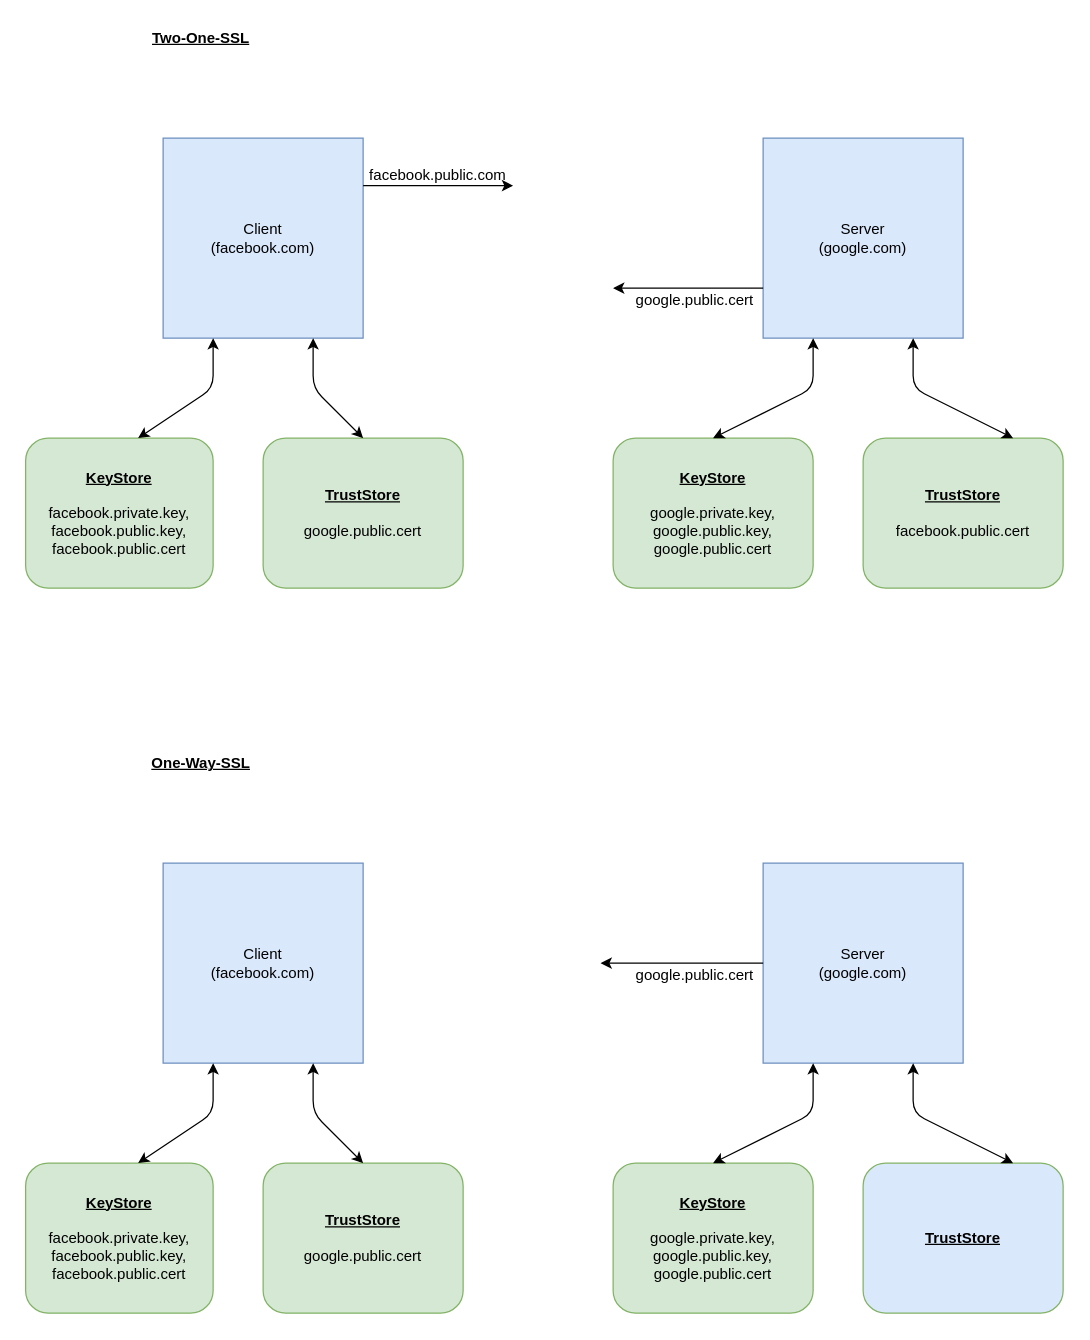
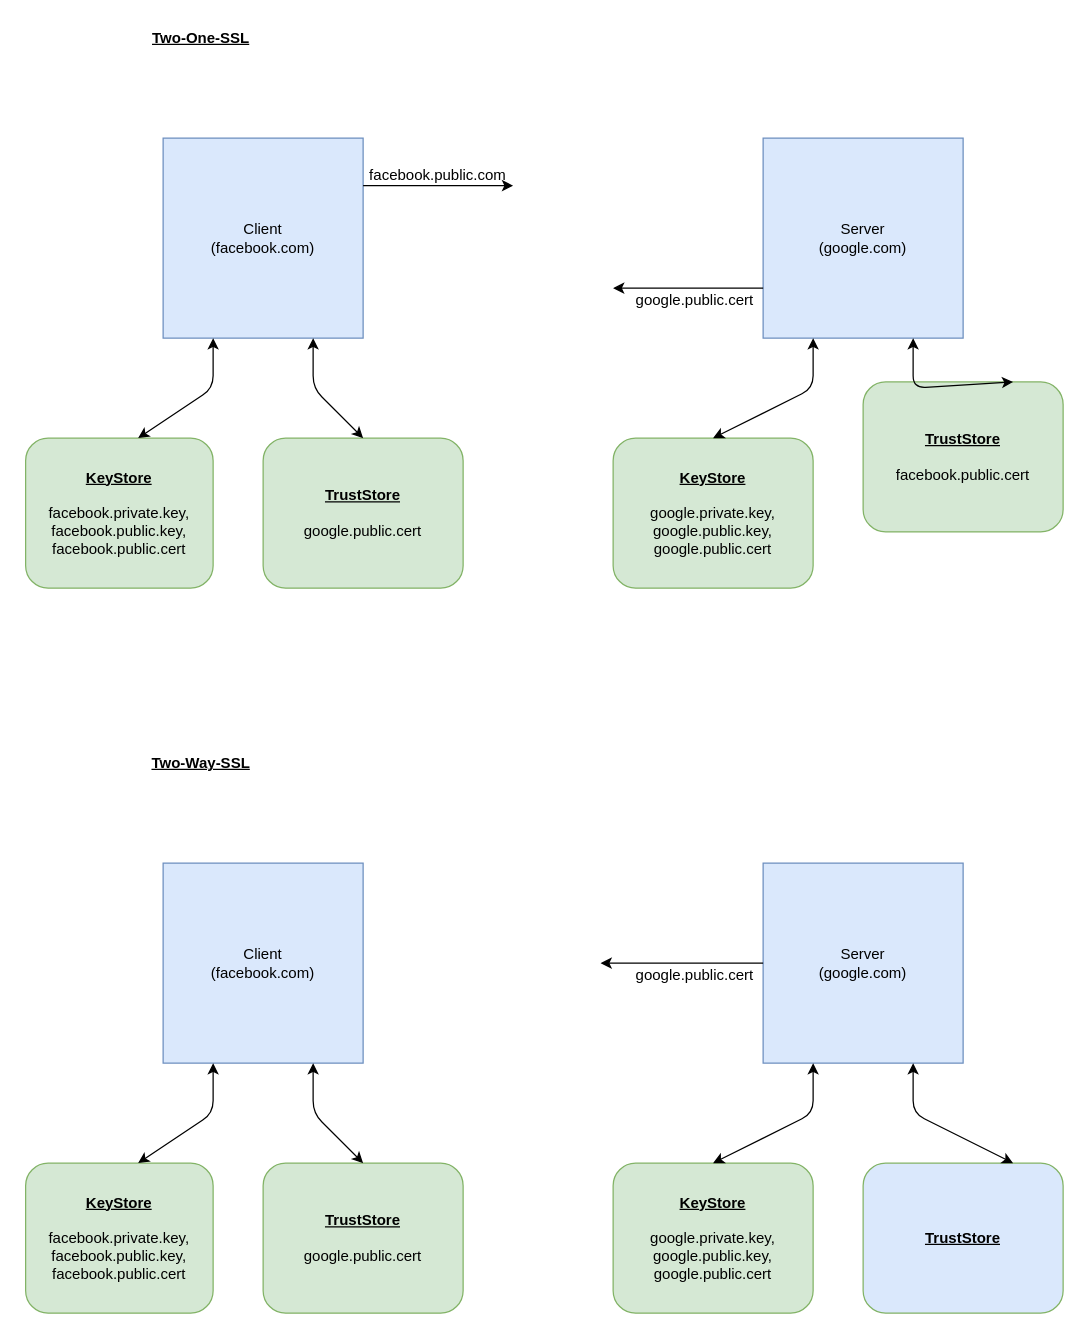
node "TrustStore facebook.public.cert": moved (963, 513) -> (963, 457)
node "One-Way-SSL": label "One-Way-SSL" -> "Two-Way-SSL"
